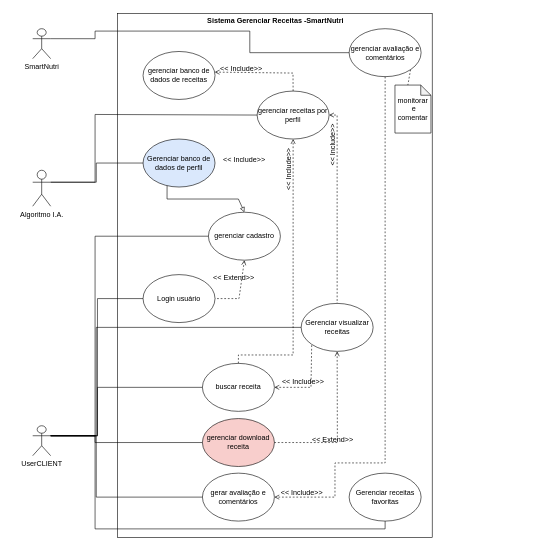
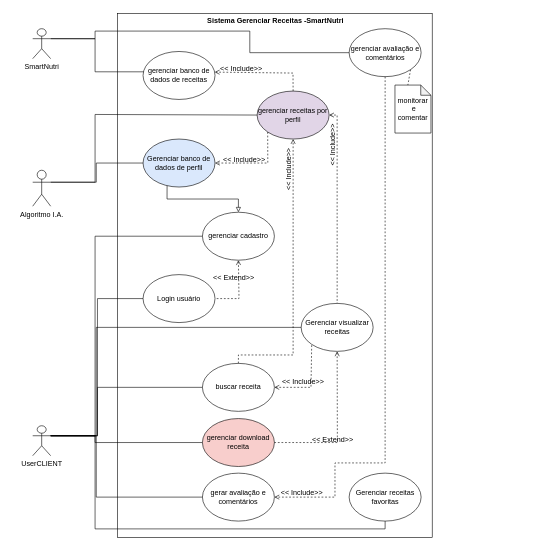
edge "SmartNutri" -- "gerenciar banco de dados de receitas": added
node "gerenciar receitas por perfil": fillcolor #ffffff -> #e1d5e7
edge "gerenciar receitas por perfil" -> "Gerenciar banco de dados de perfil": added
node "gerenciar cadastro": moved (245, 236) -> (239, 236)
